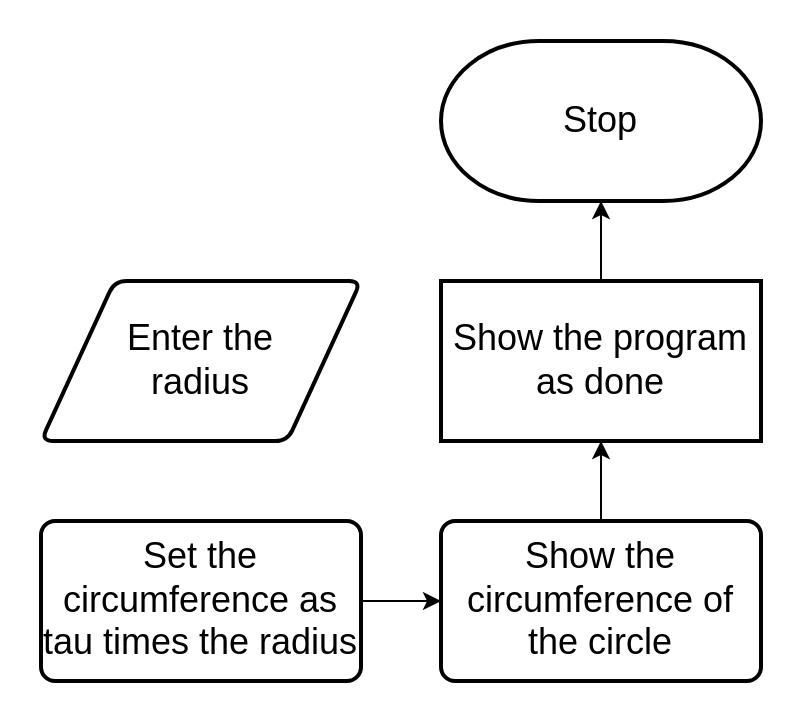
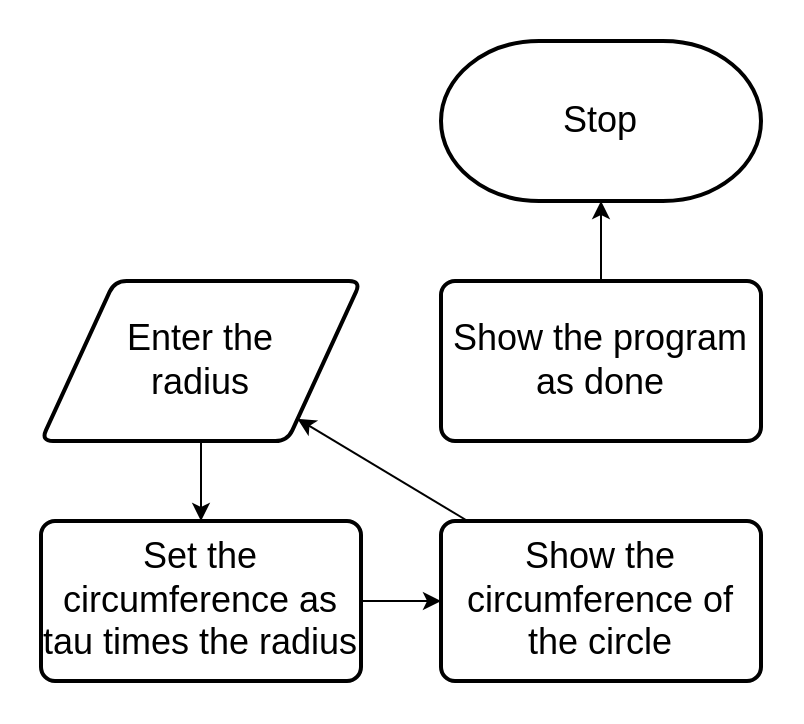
node "Show the program as done": shape rectangle -> rounded rectangle
edge "Enter the radius" -> "Set the circumference as tau times the radius": added
edge "Show the circumference of the circle" -> "Show the program as done": now "Show the circumference of the circle" -> "Enter the radius"
